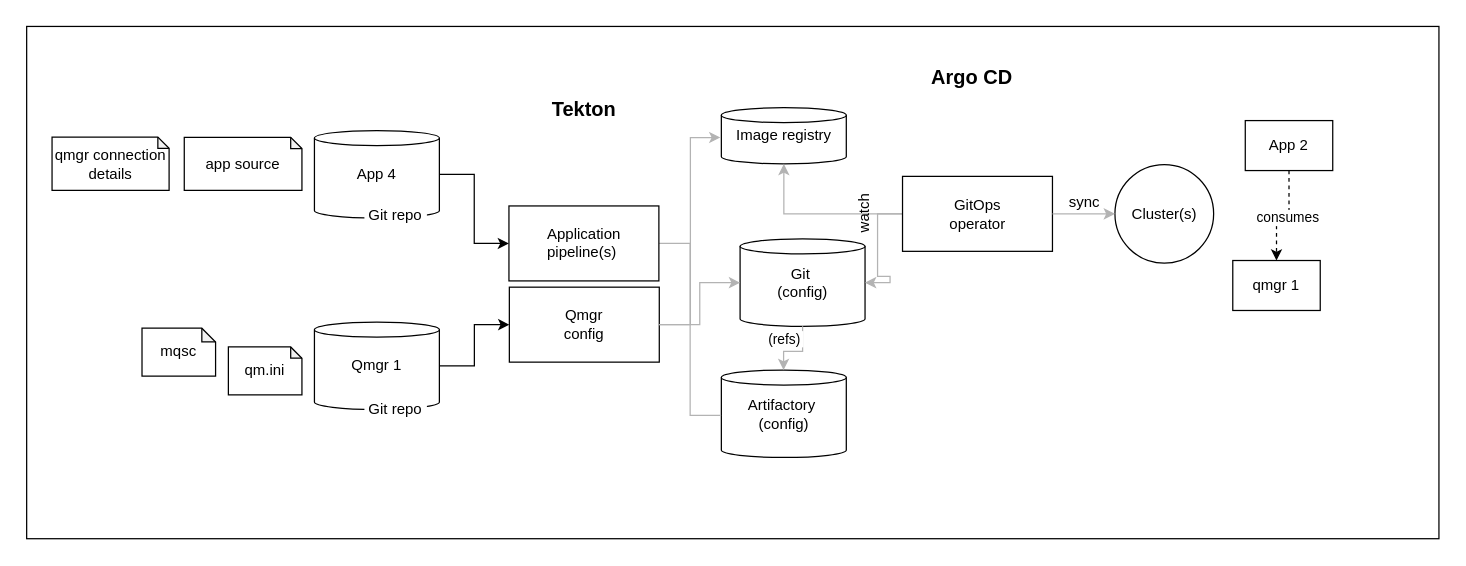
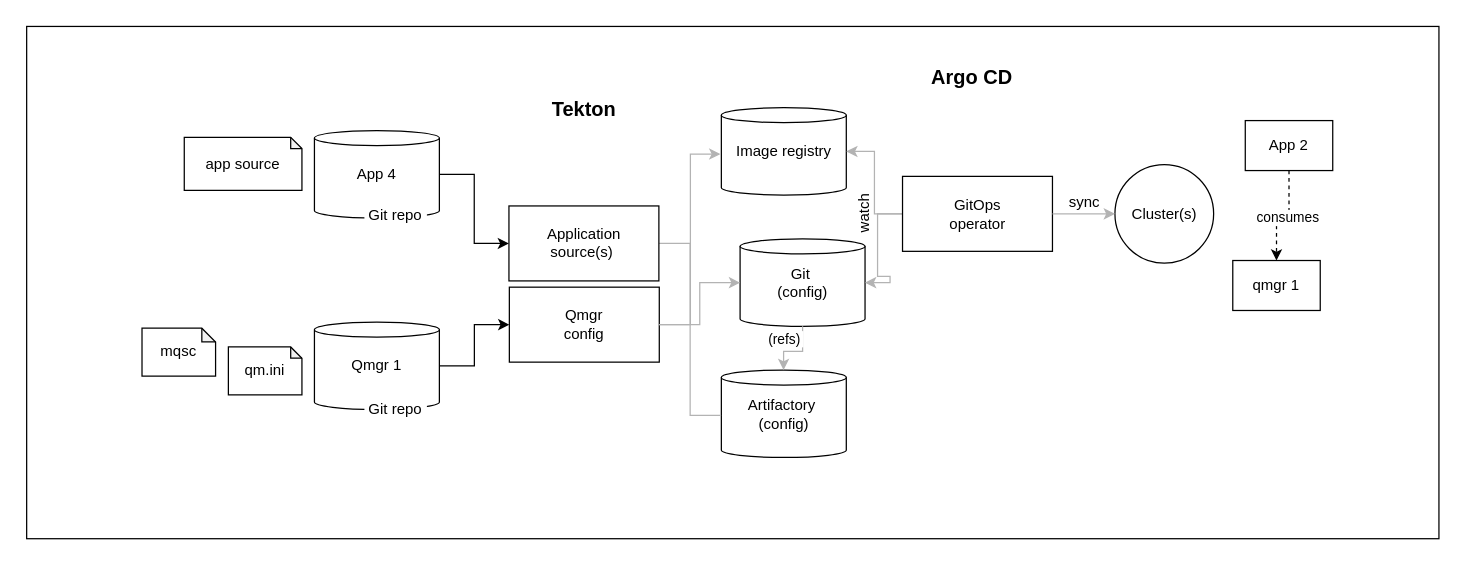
node "Image registry": size 125x56 -> 125x88
node "qmgr connection details": removed
node "Application pipeline(s)": label "Application pipeline(s)" -> "Application source(s)"
